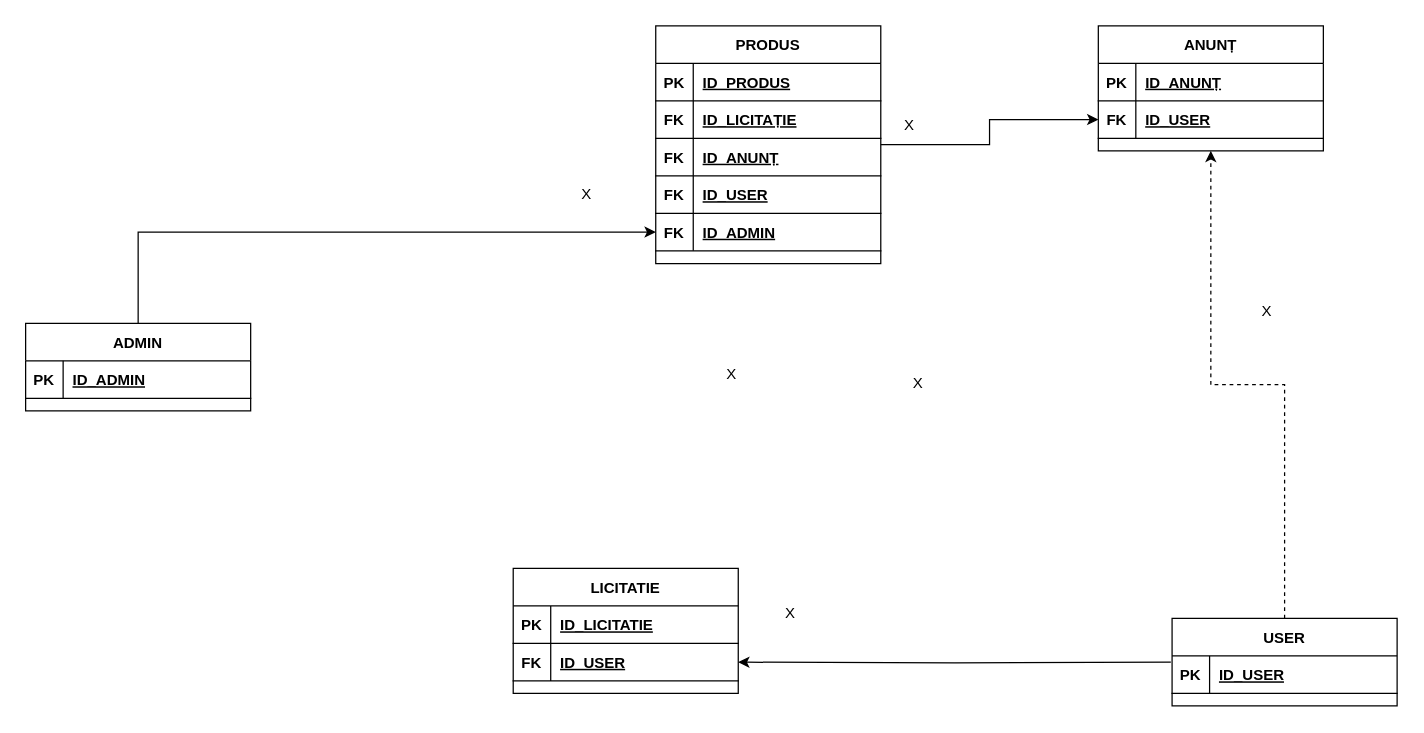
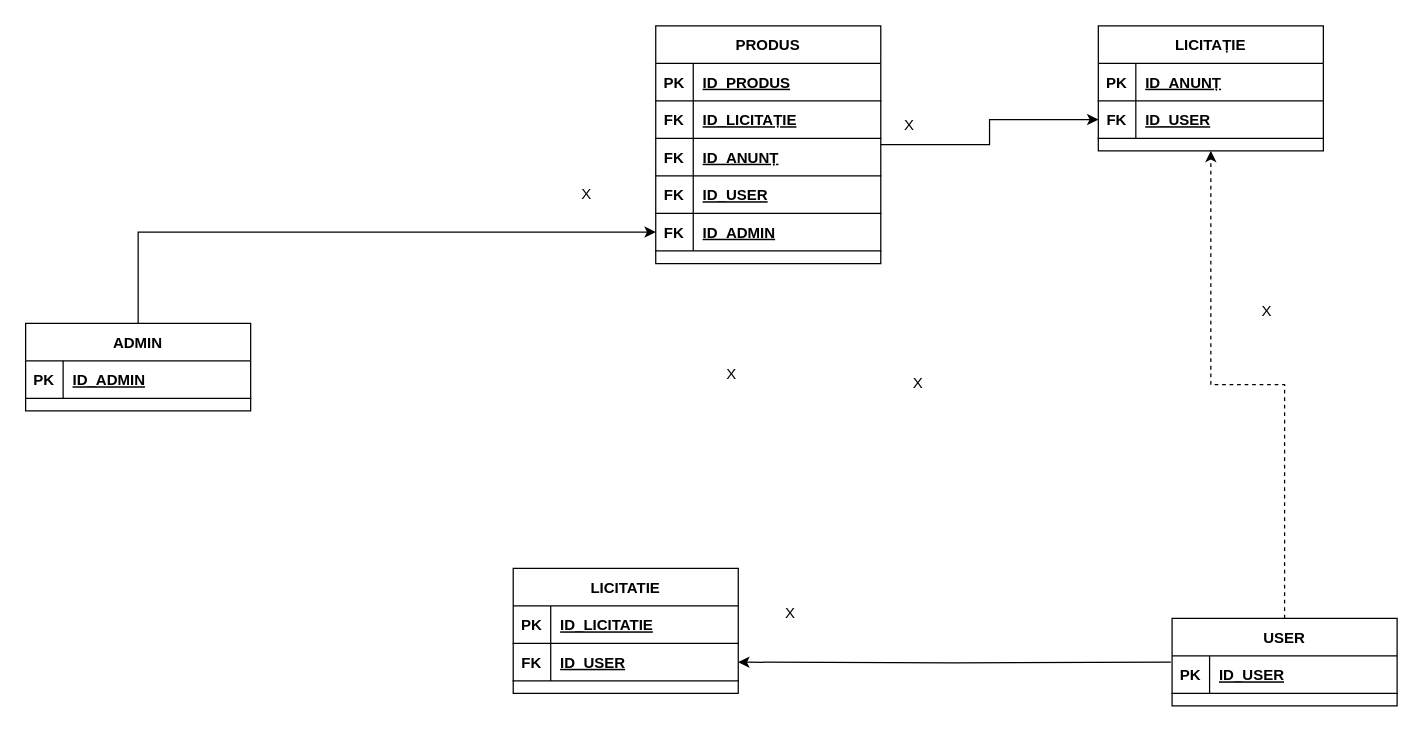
node "ANUNȚ": label "ANUNȚ" -> "LICITAȚIE"
